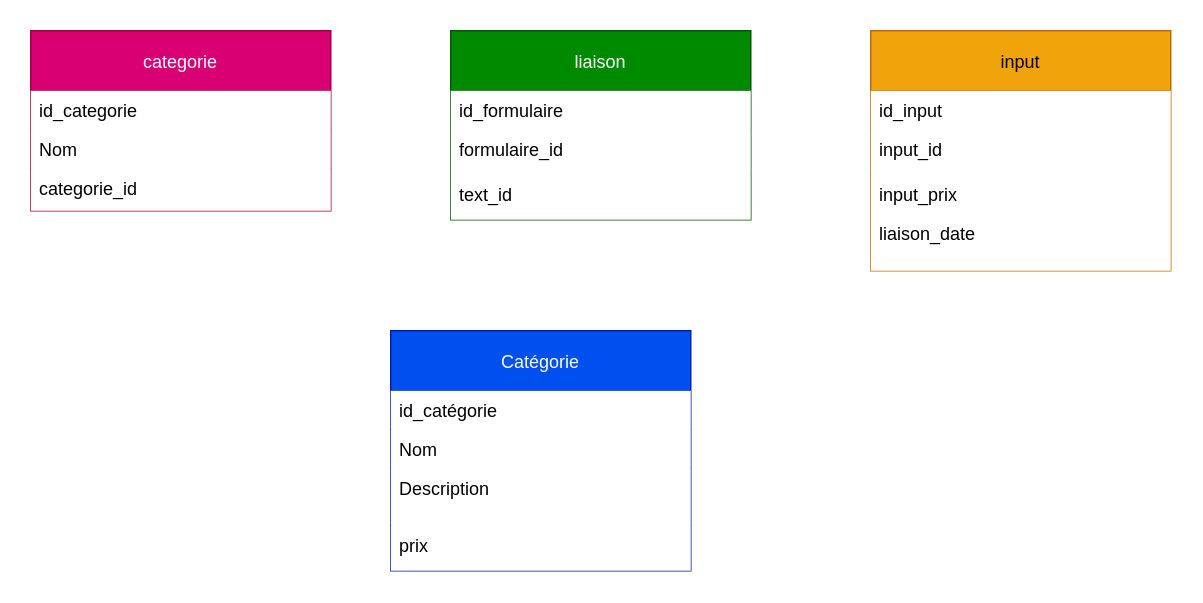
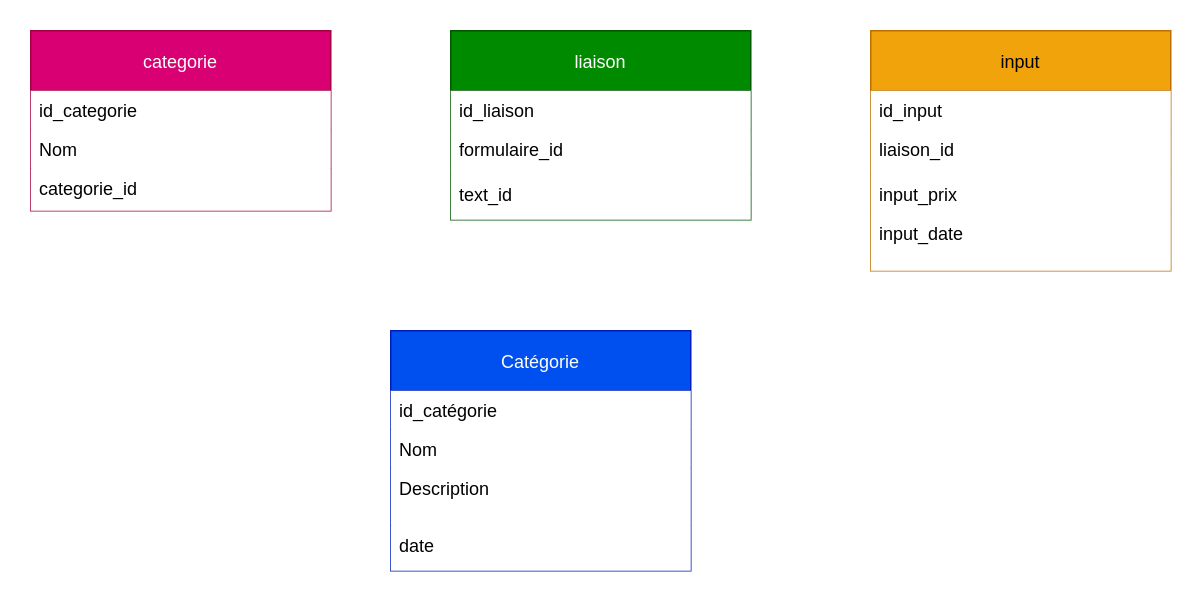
node "id_formulaire": label "id_formulaire" -> "id_liaison"
node "input_id": label "input_id" -> "liaison_id"
node "liaison_date": label "liaison_date" -> "input_date"
node "prix": label "prix" -> "date"
